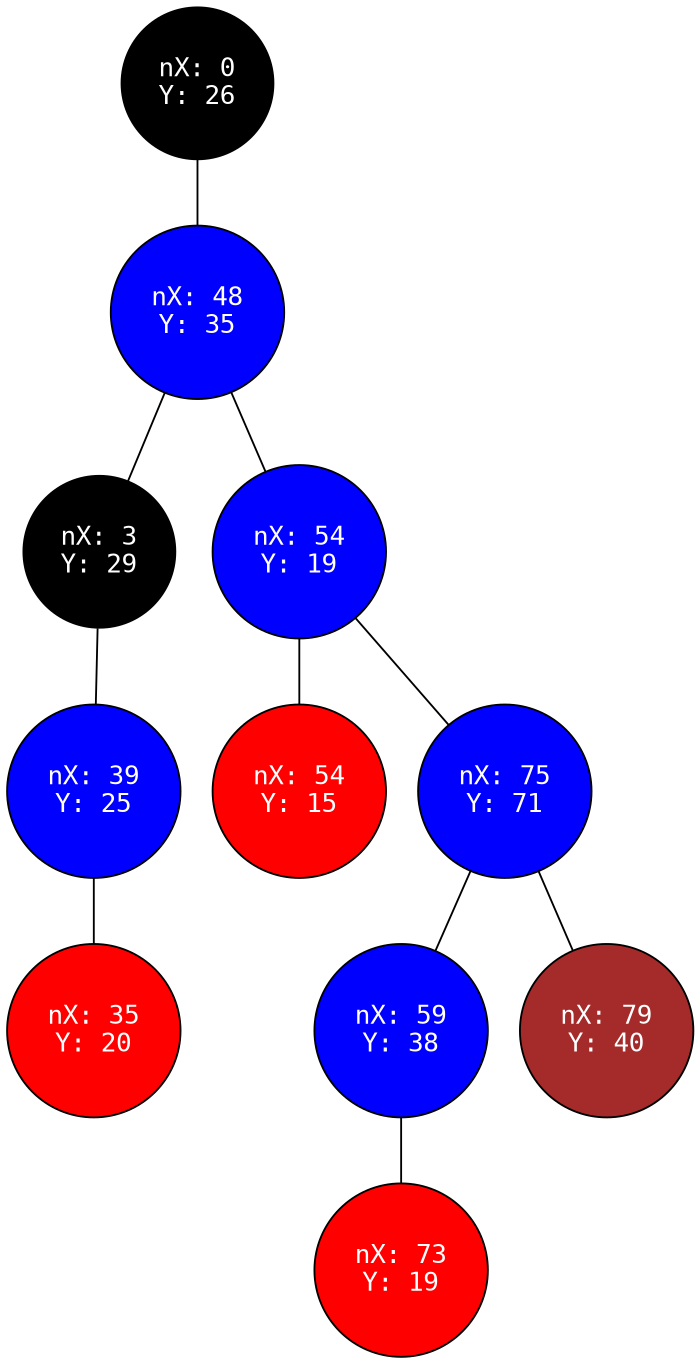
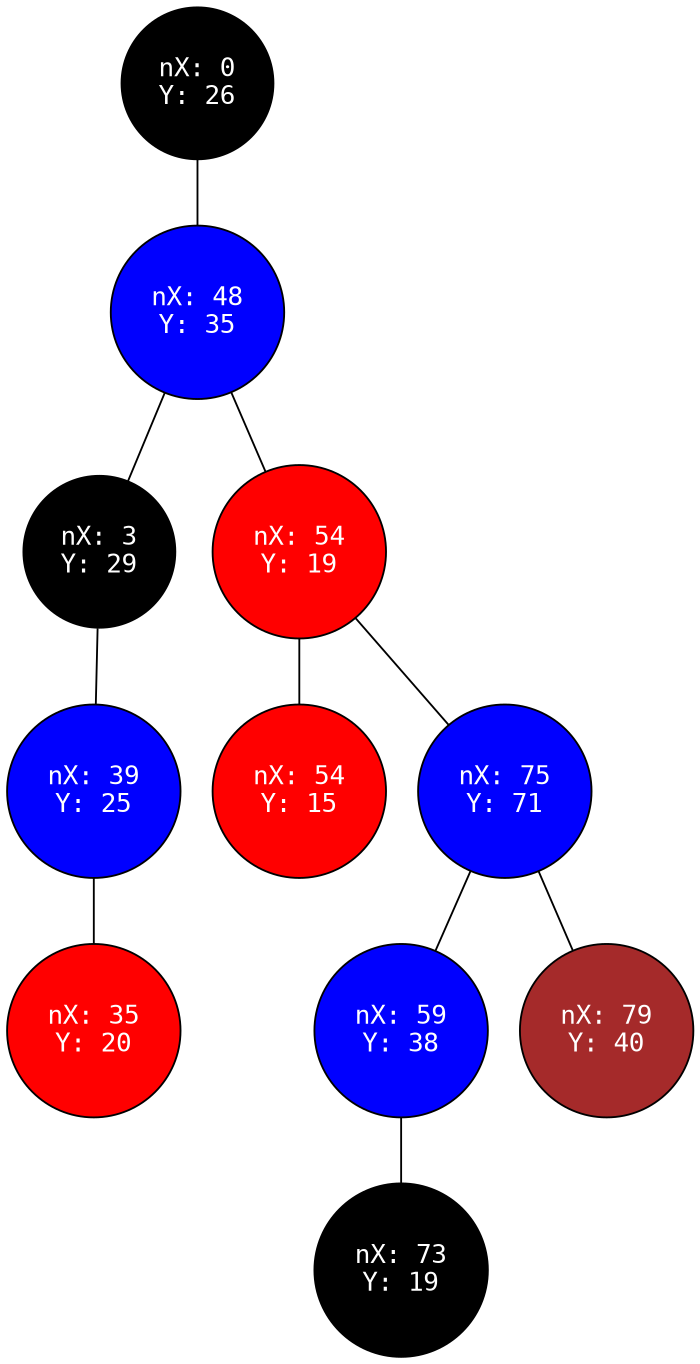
node "nX: 54 Y: 19": fillcolor blue -> Red
node "nX: 73 Y: 19": fillcolor Red -> black
